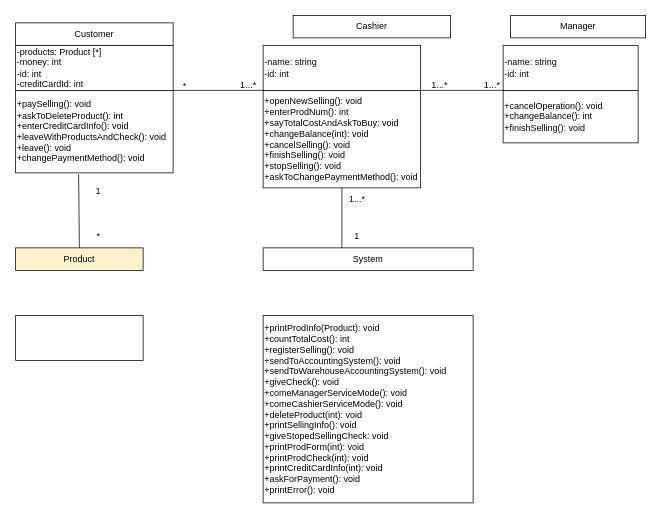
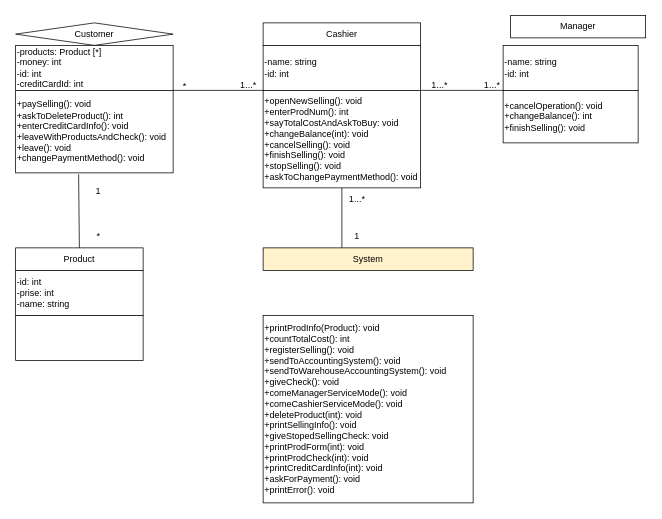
node "Cashier": moved (372, 27) -> (342, 34)
node "Customer": shape rectangle -> diamond
node "Product": fillcolor #fff2cc -> #ffffff
node "System": fillcolor #ffffff -> #fff2cc
node "-id: int -prise: int -name: string": added
